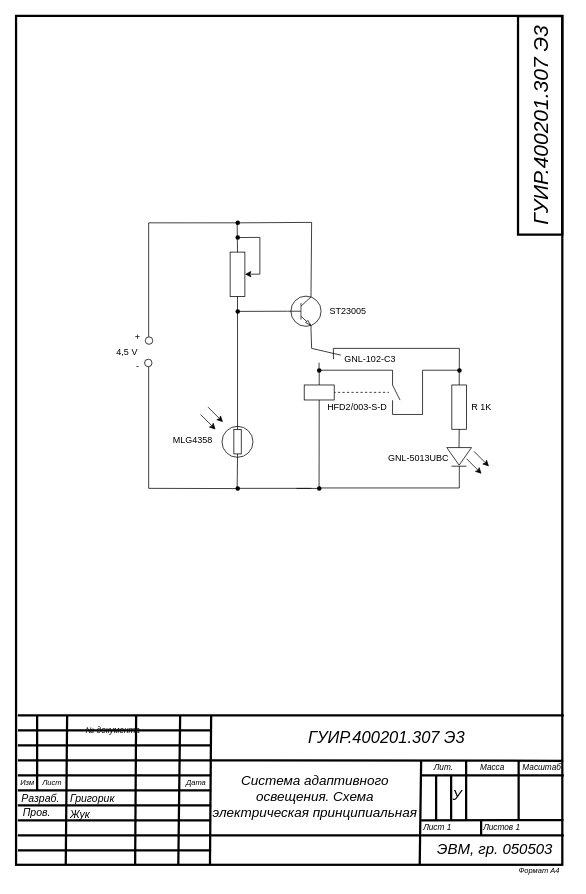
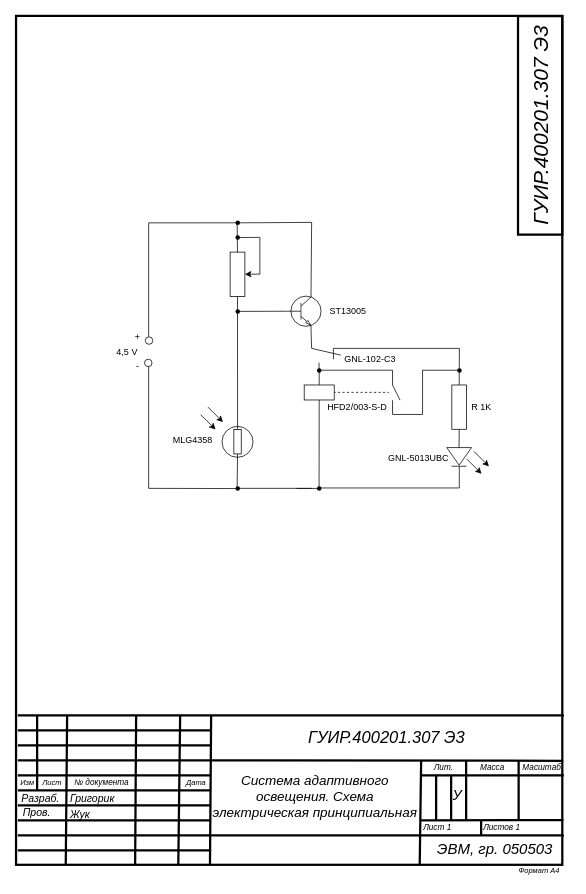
node "ST23005": label "ST23005" -> "ST13005"
node "№ документа": moved (113, 730) -> (102, 783)
